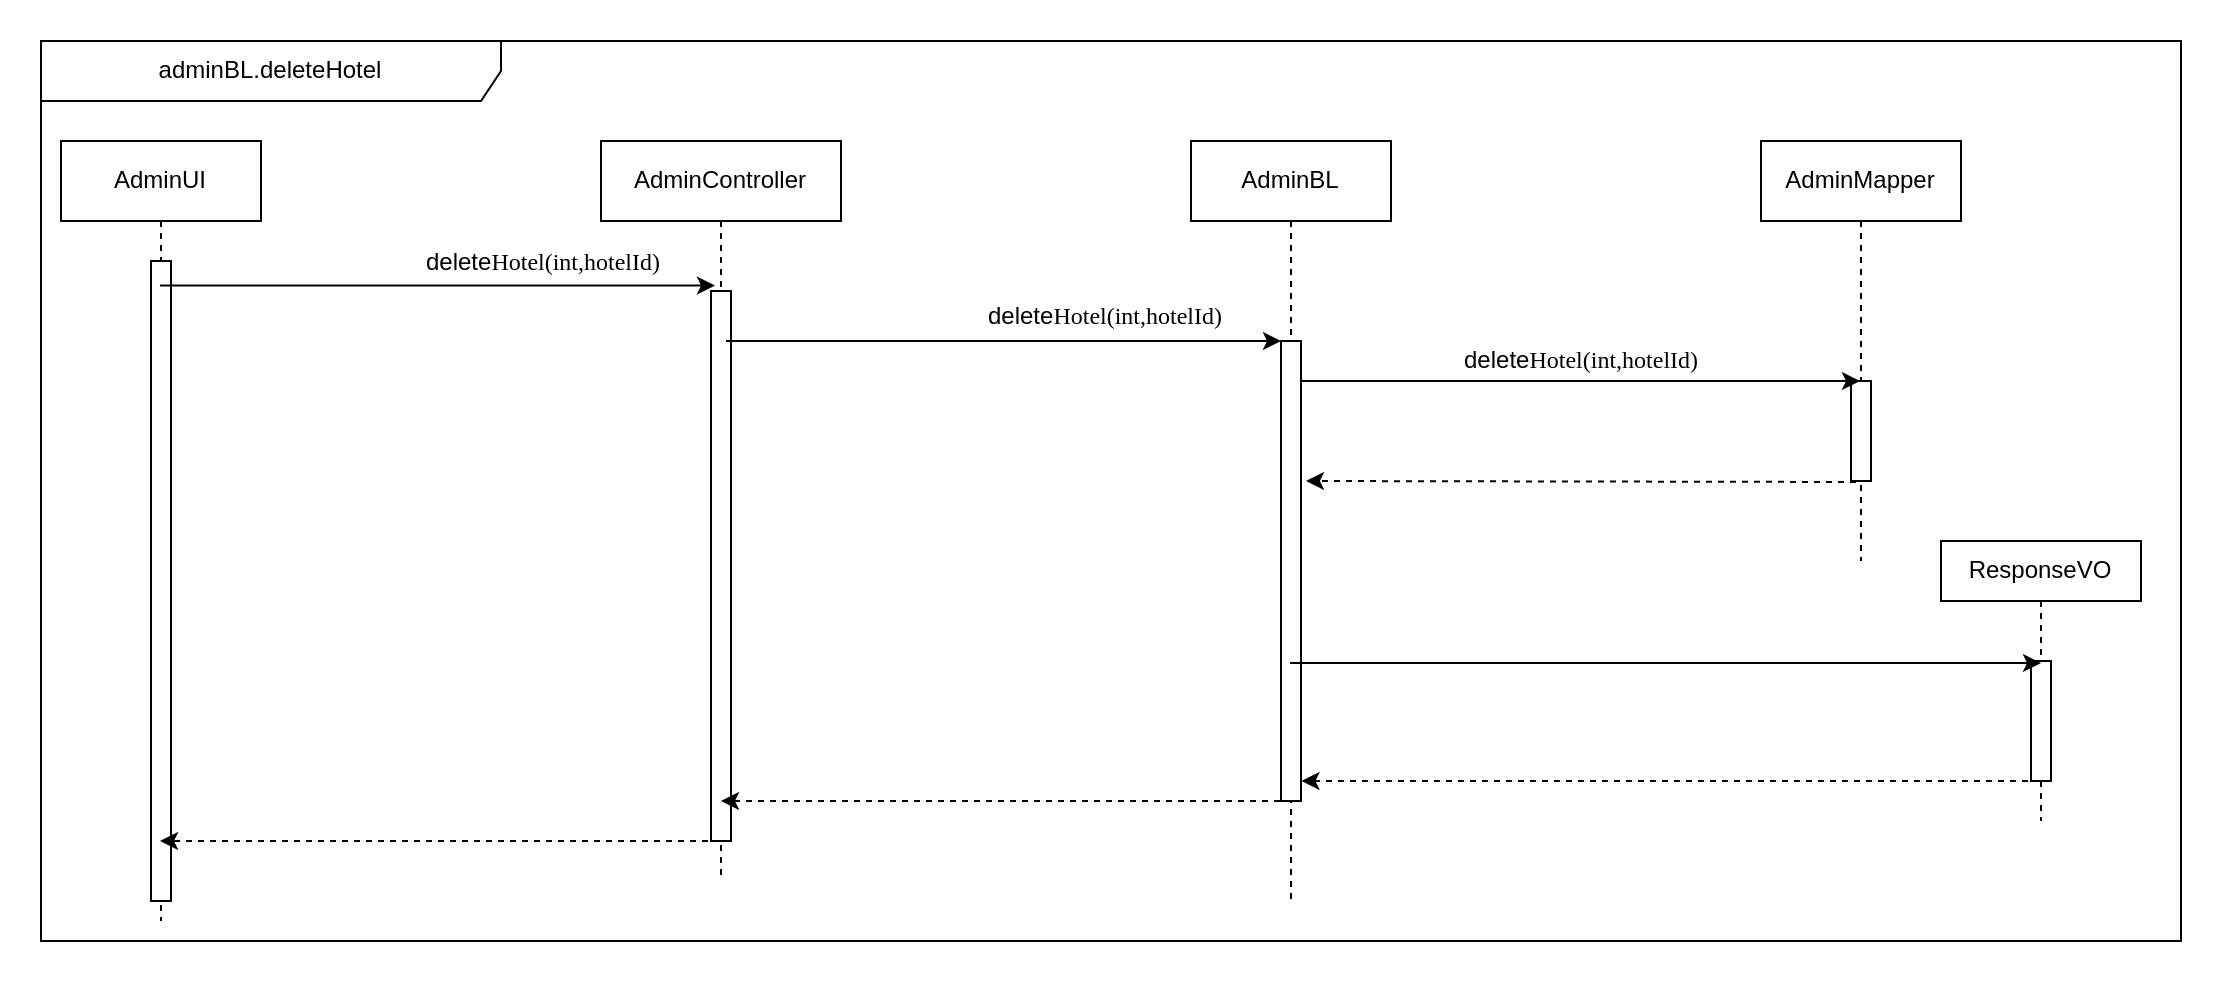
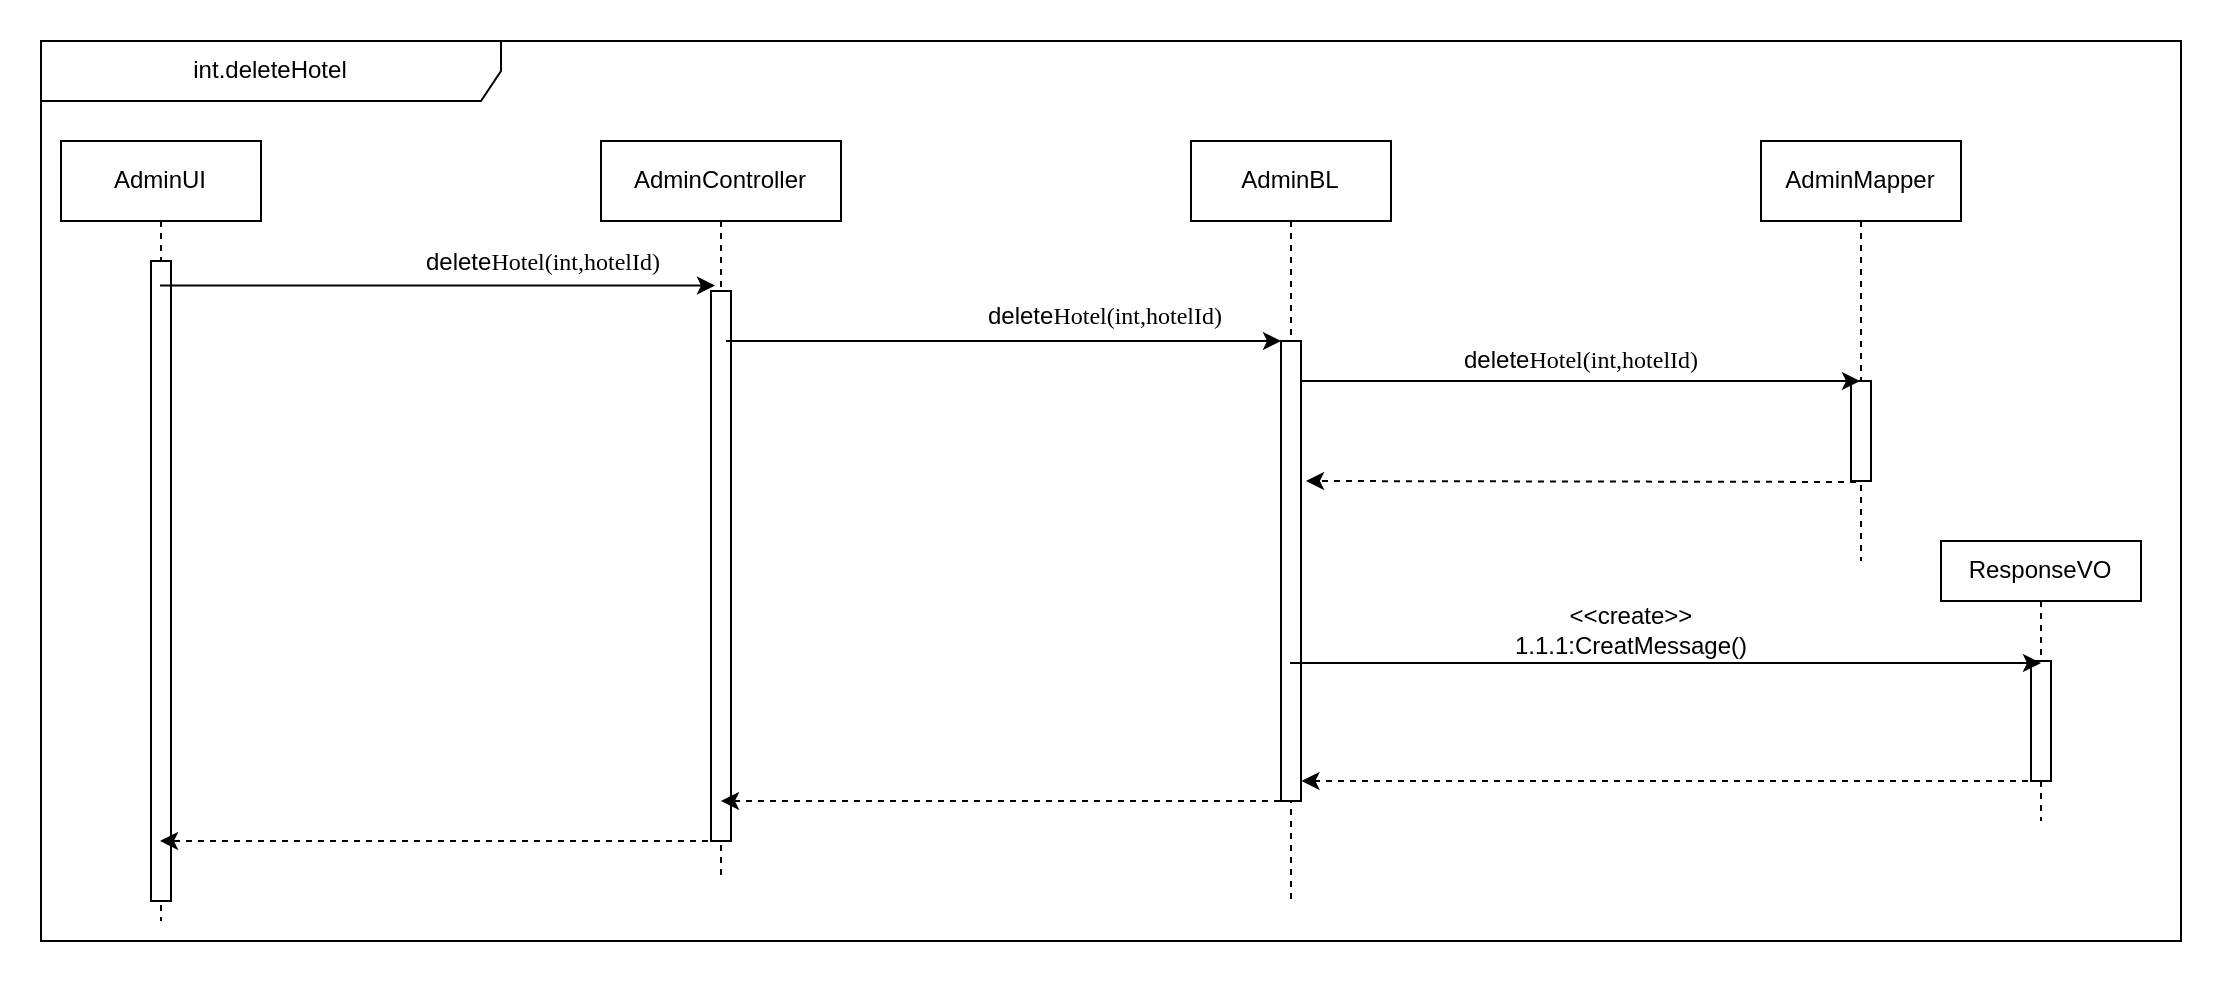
node "adminBL.deleteHotel": label "adminBL.deleteHotel" -> "int.deleteHotel"
node "<<create>> 1.1.1:CreatMessage()": added
